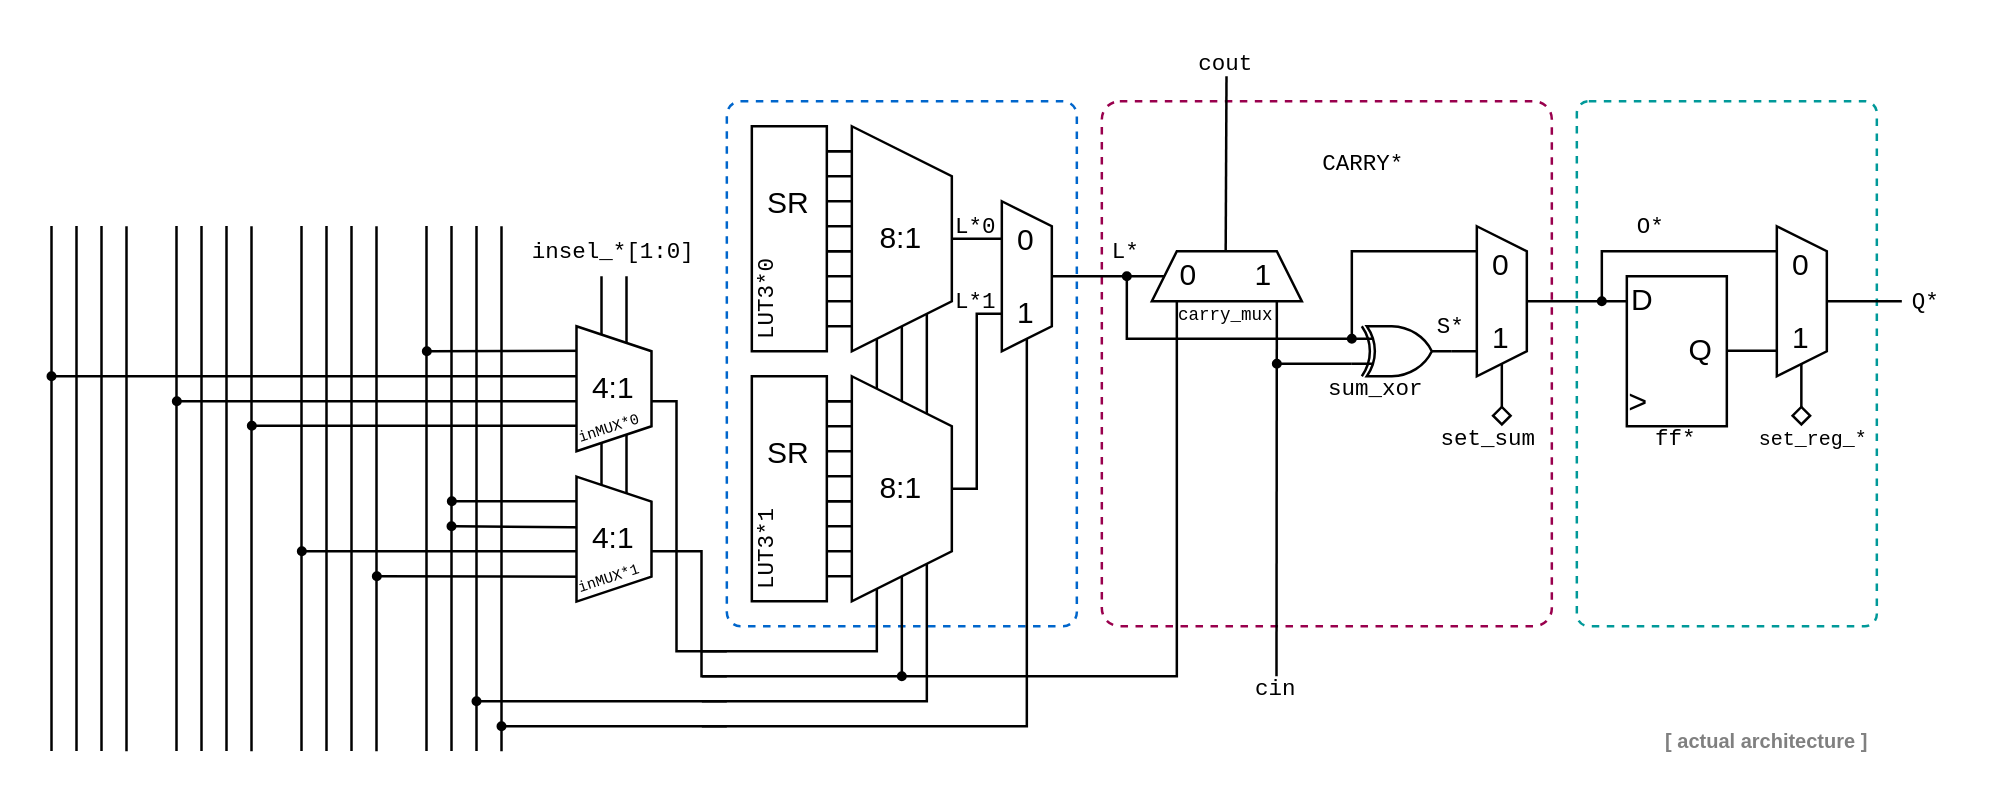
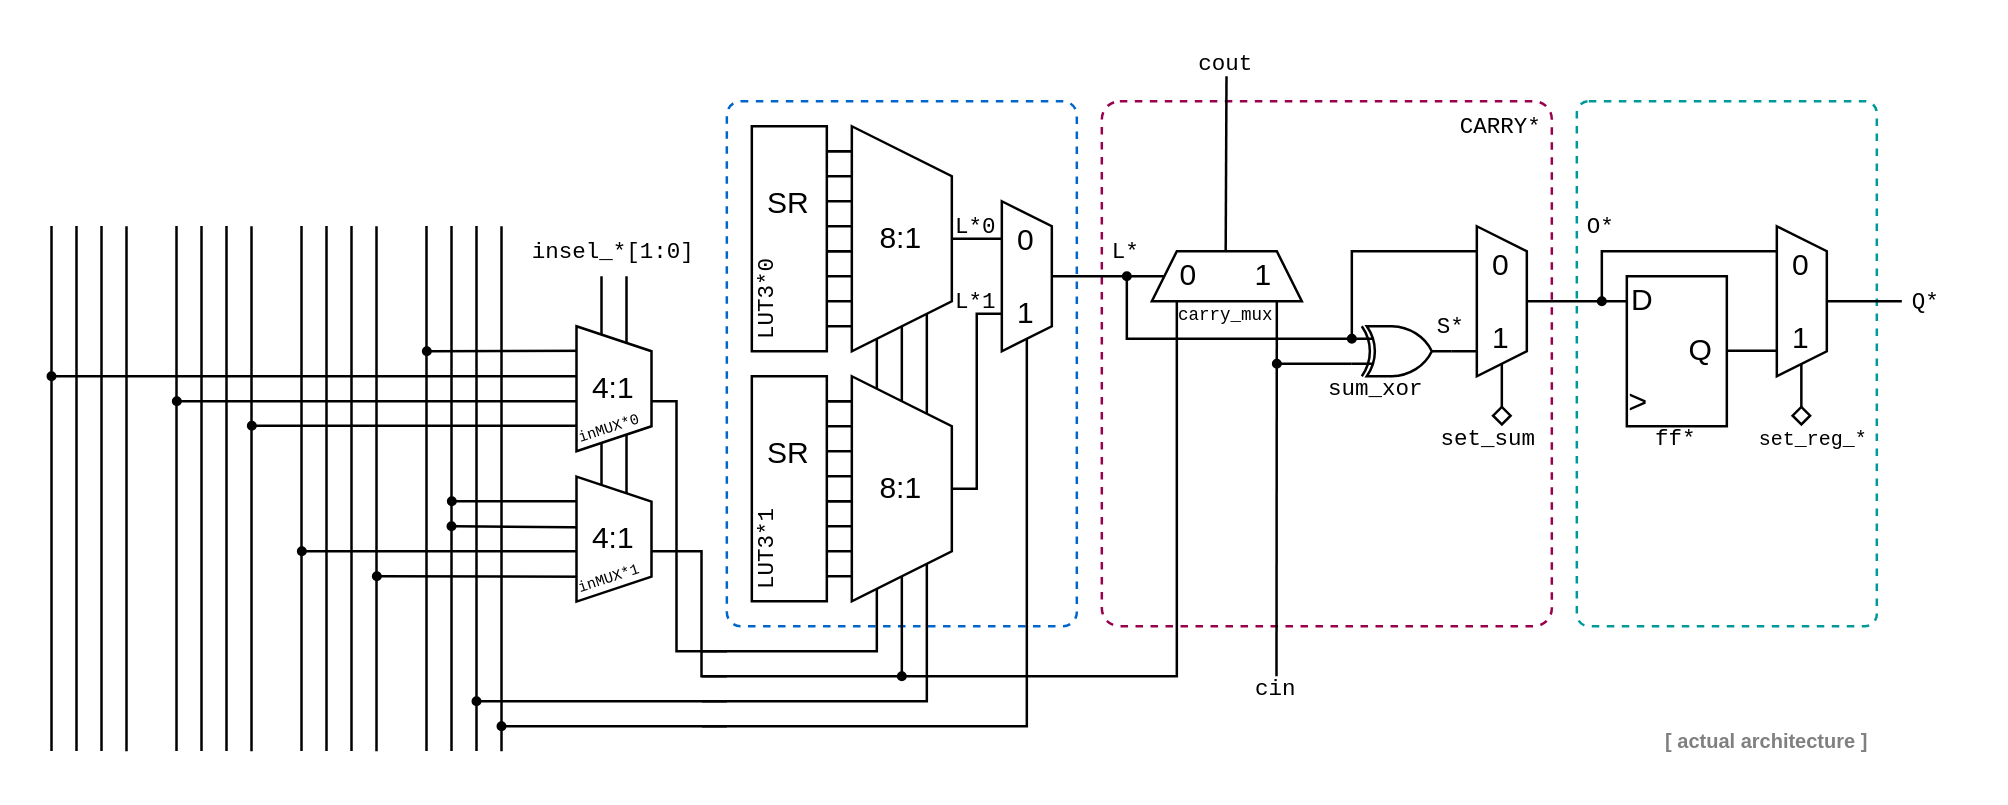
node "CARRY*": moved (1364, 164) -> (1502, 126)
node "O*": moved (1652, 226) -> (1602, 226)
